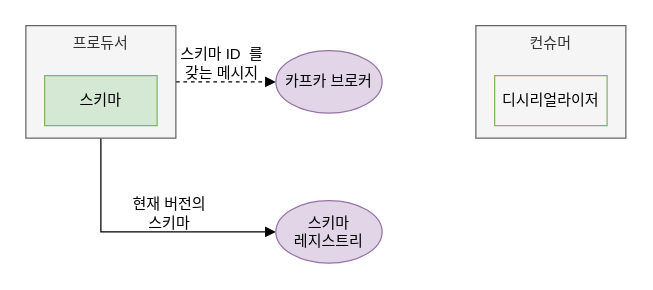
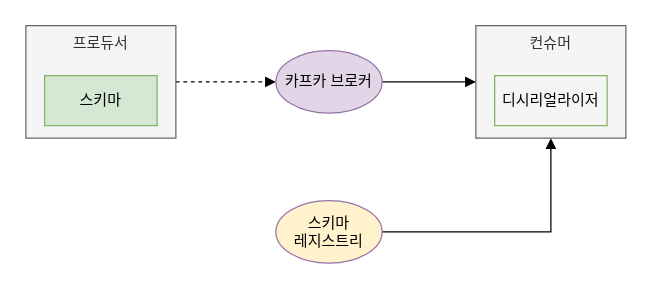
node "스키마 ID 를 갖는 메시지": removed
edge "카프카 브로커" -> "컨슈머": added
node "현재 버전의 스키마": removed
edge "프로듀서" -> "스키마 레지스트리": removed
node "스키마 레지스트리": fillcolor #e1d5e7 -> #fff2cc
edge "스키마 레지스트리" -> "컨슈머": added
